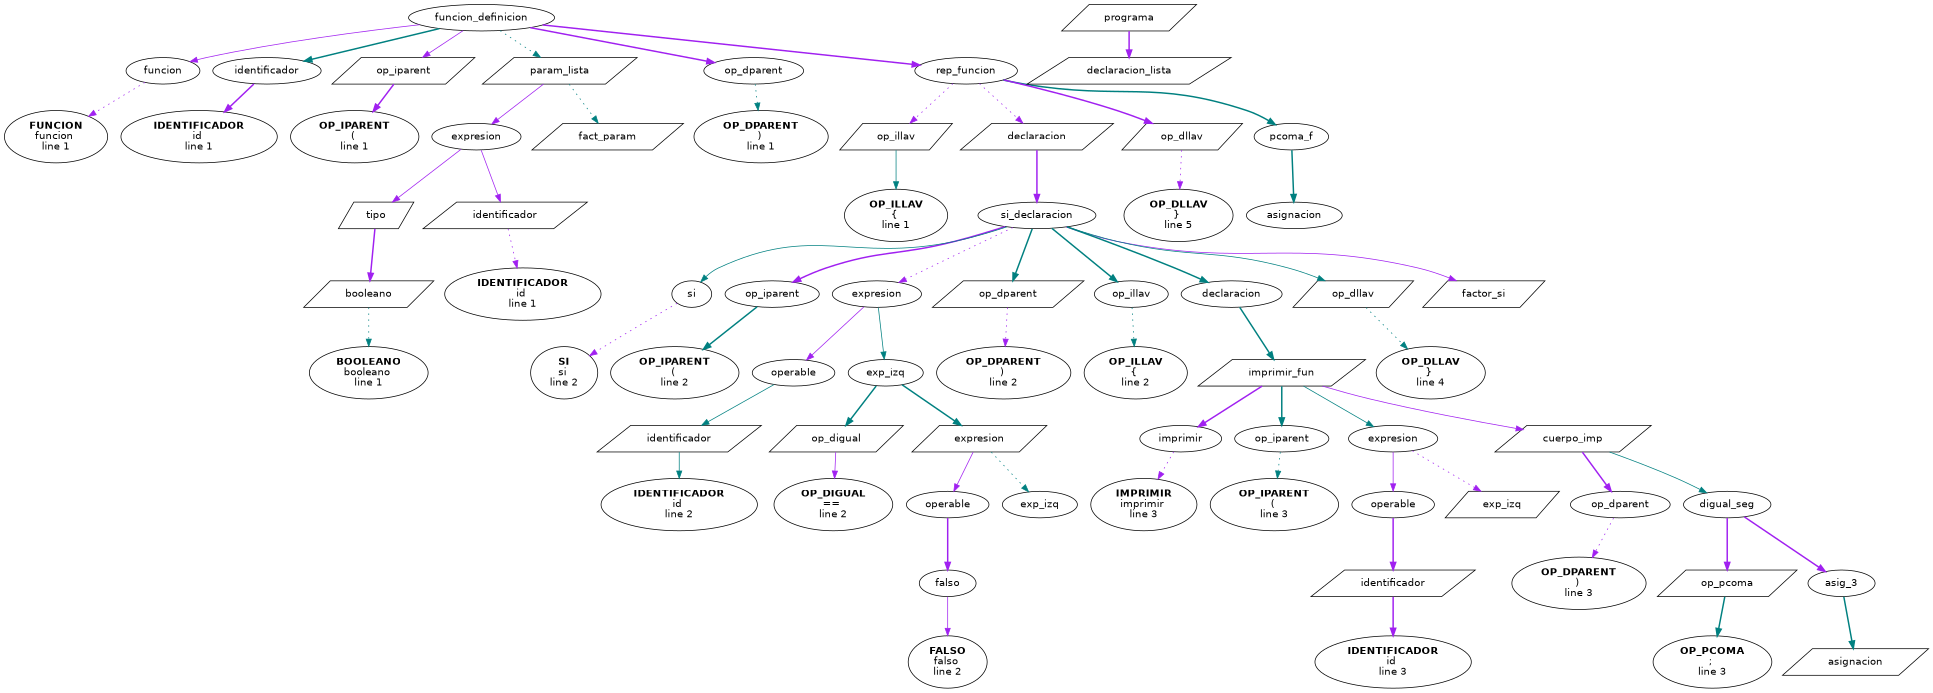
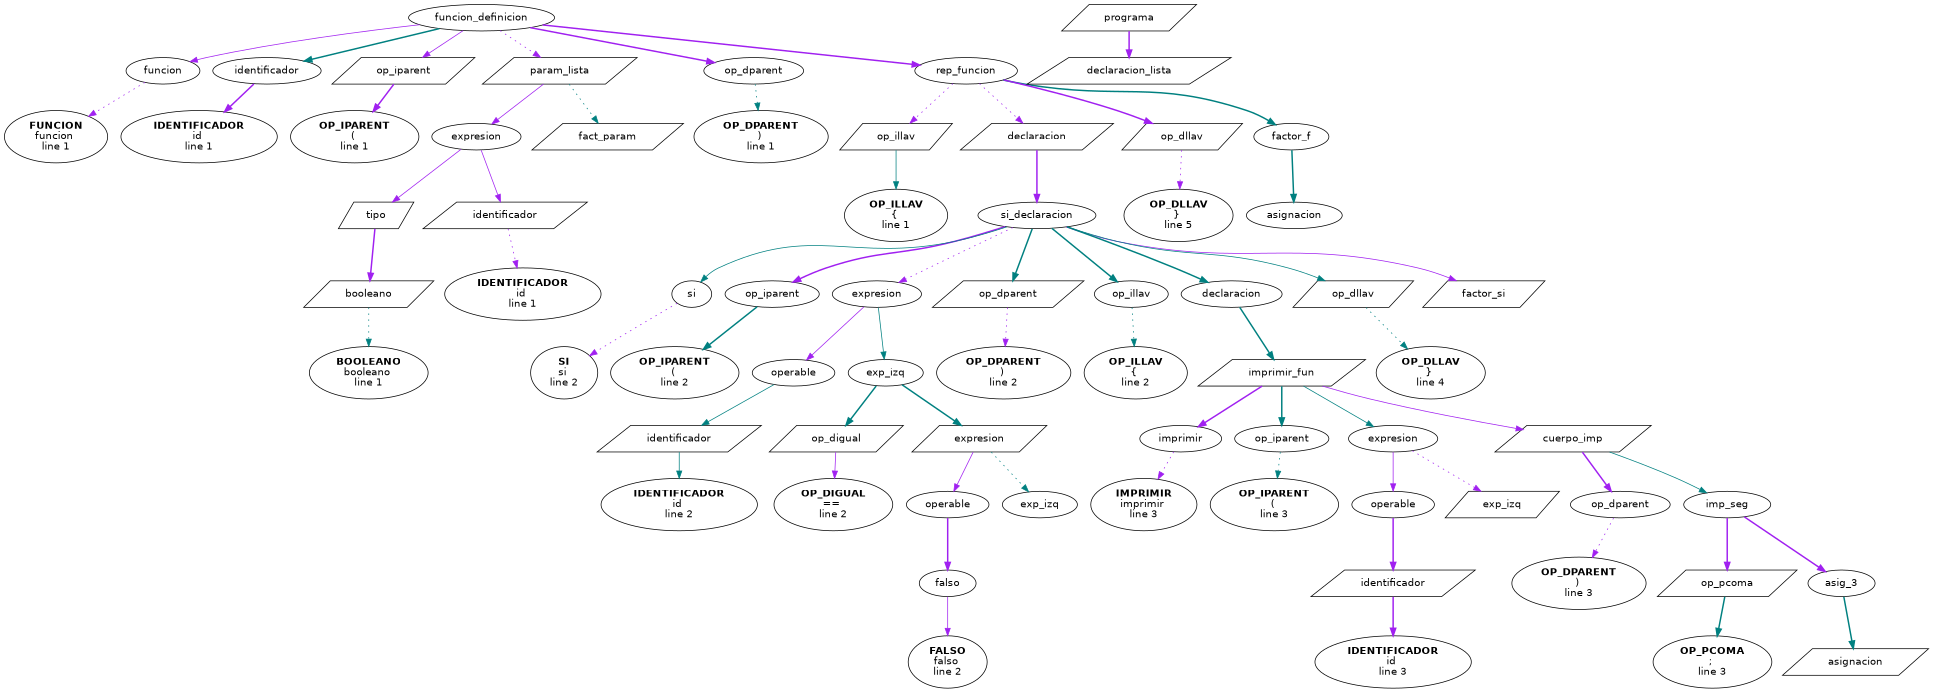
edge "funcion_definicion" -> "param_lista": color teal -> purple
node "pcoma_f": label "pcoma_f" -> "factor_f"
node "digual_seg": label "digual_seg" -> "imp_seg"
